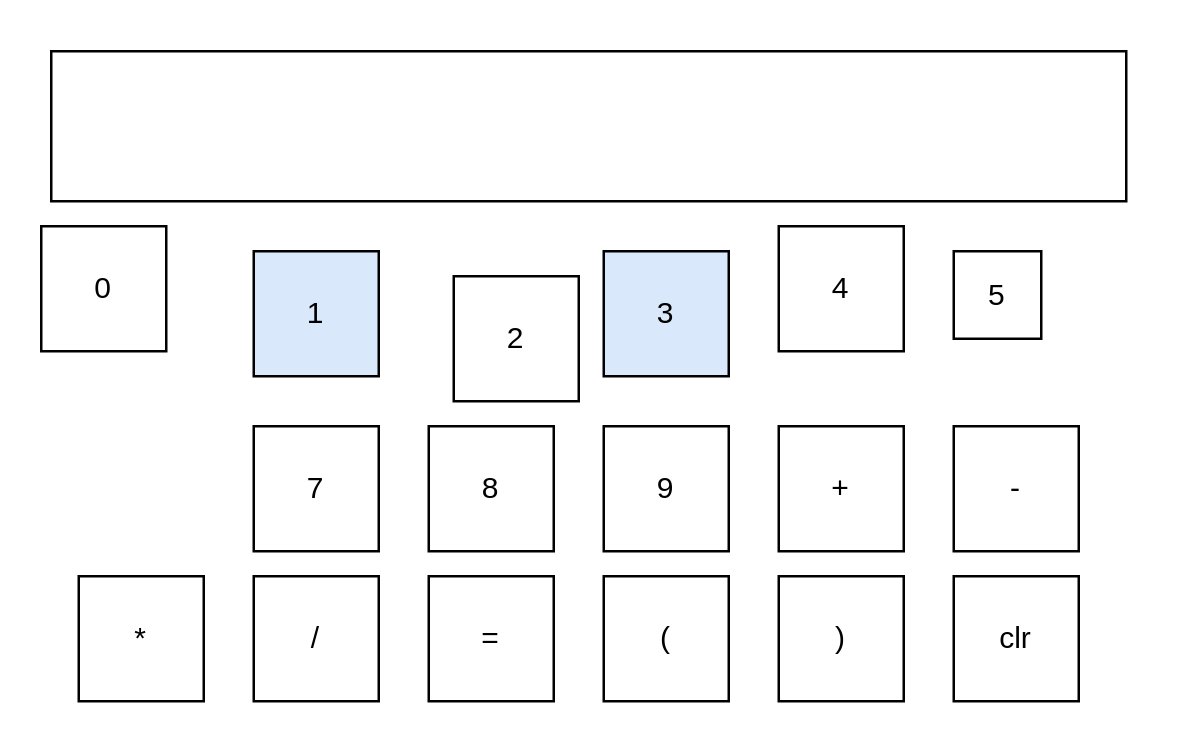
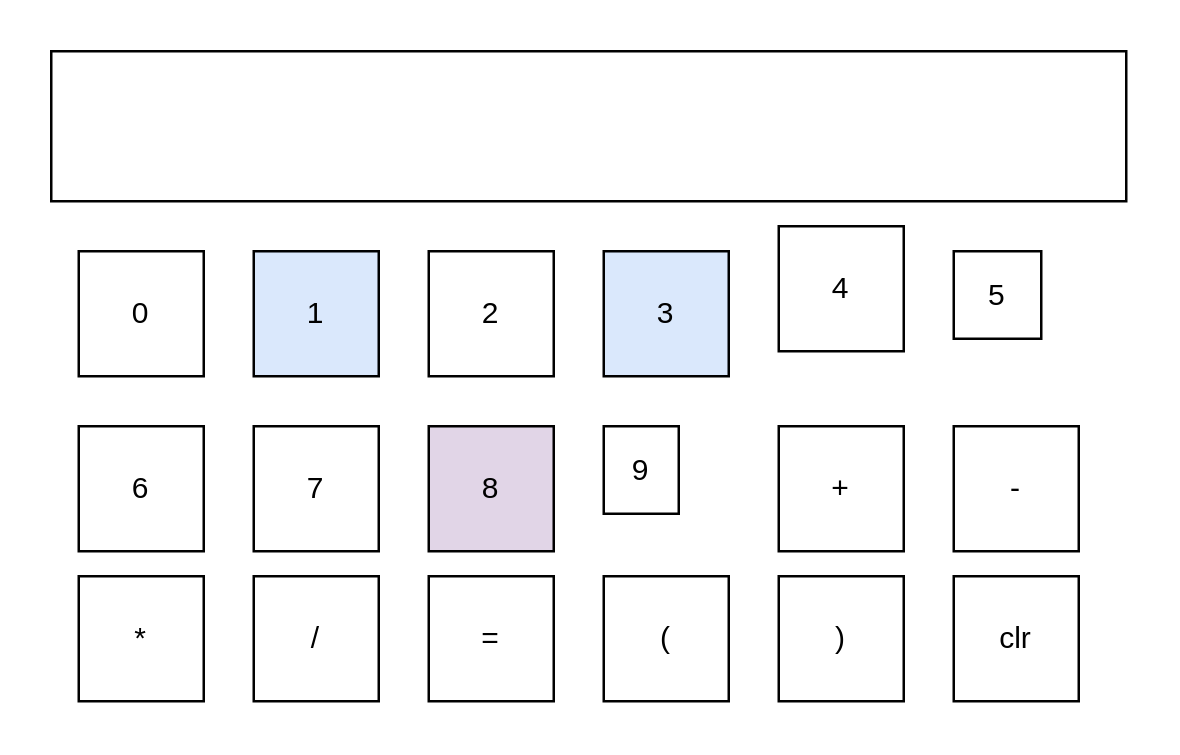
node "0": moved (104, 289) -> (141, 314)
node "2": moved (516, 339) -> (491, 314)
node "6": added
node "8": fillcolor #ffffff -> #e1d5e7
node "9": size 125x125 -> 75x88
